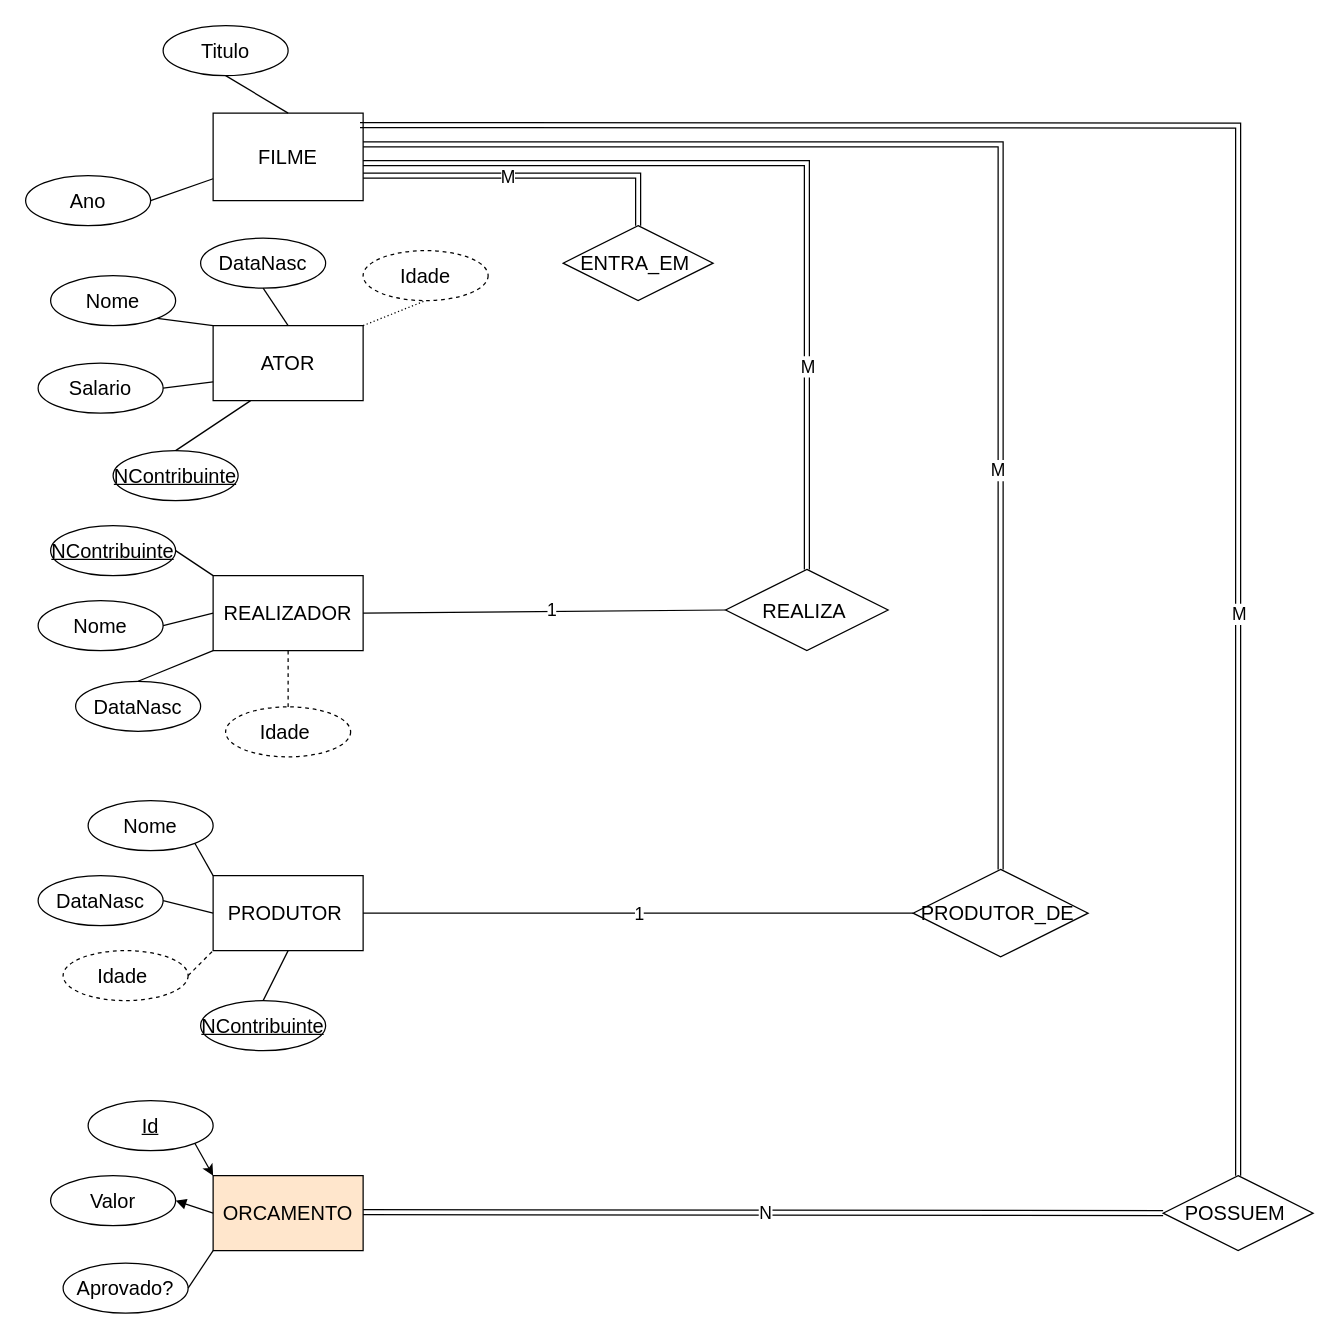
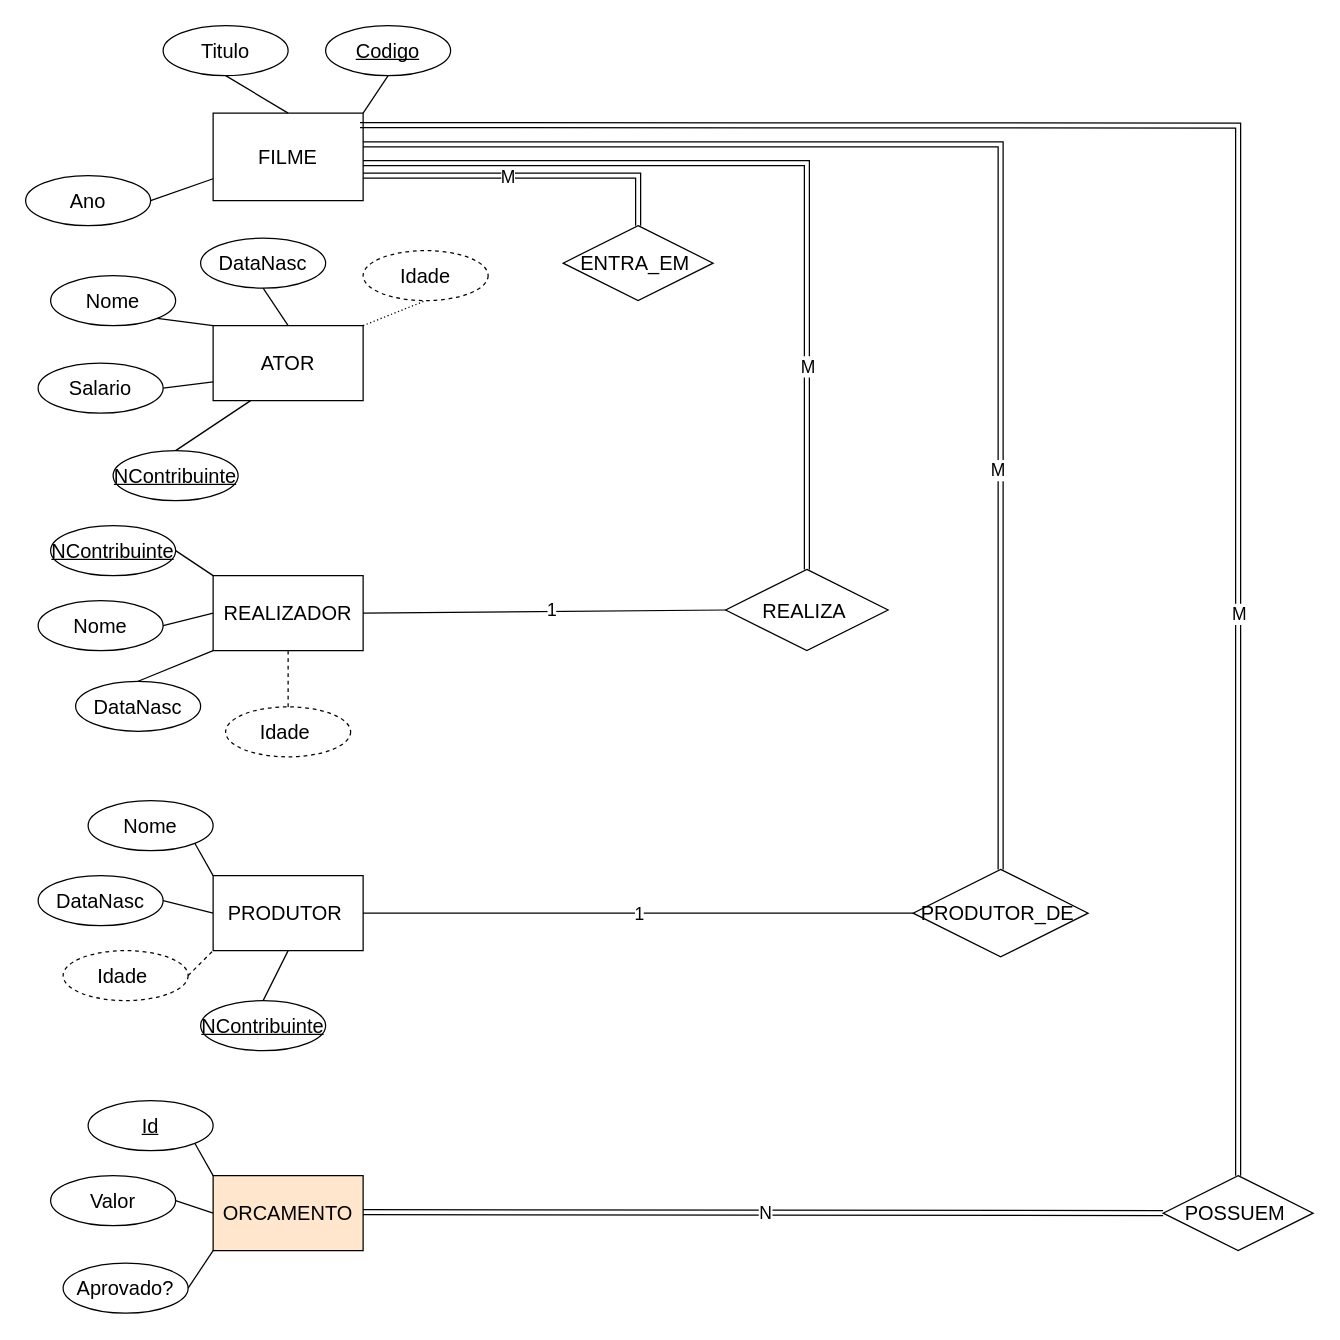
node "Codigo": added
edge "Codigo" -- "FILME": added
edge "Id" -> "ORCAMENTO": arrowhead classic -> none
edge "ORCAMENTO" -> "Valor": arrowhead block -> none
